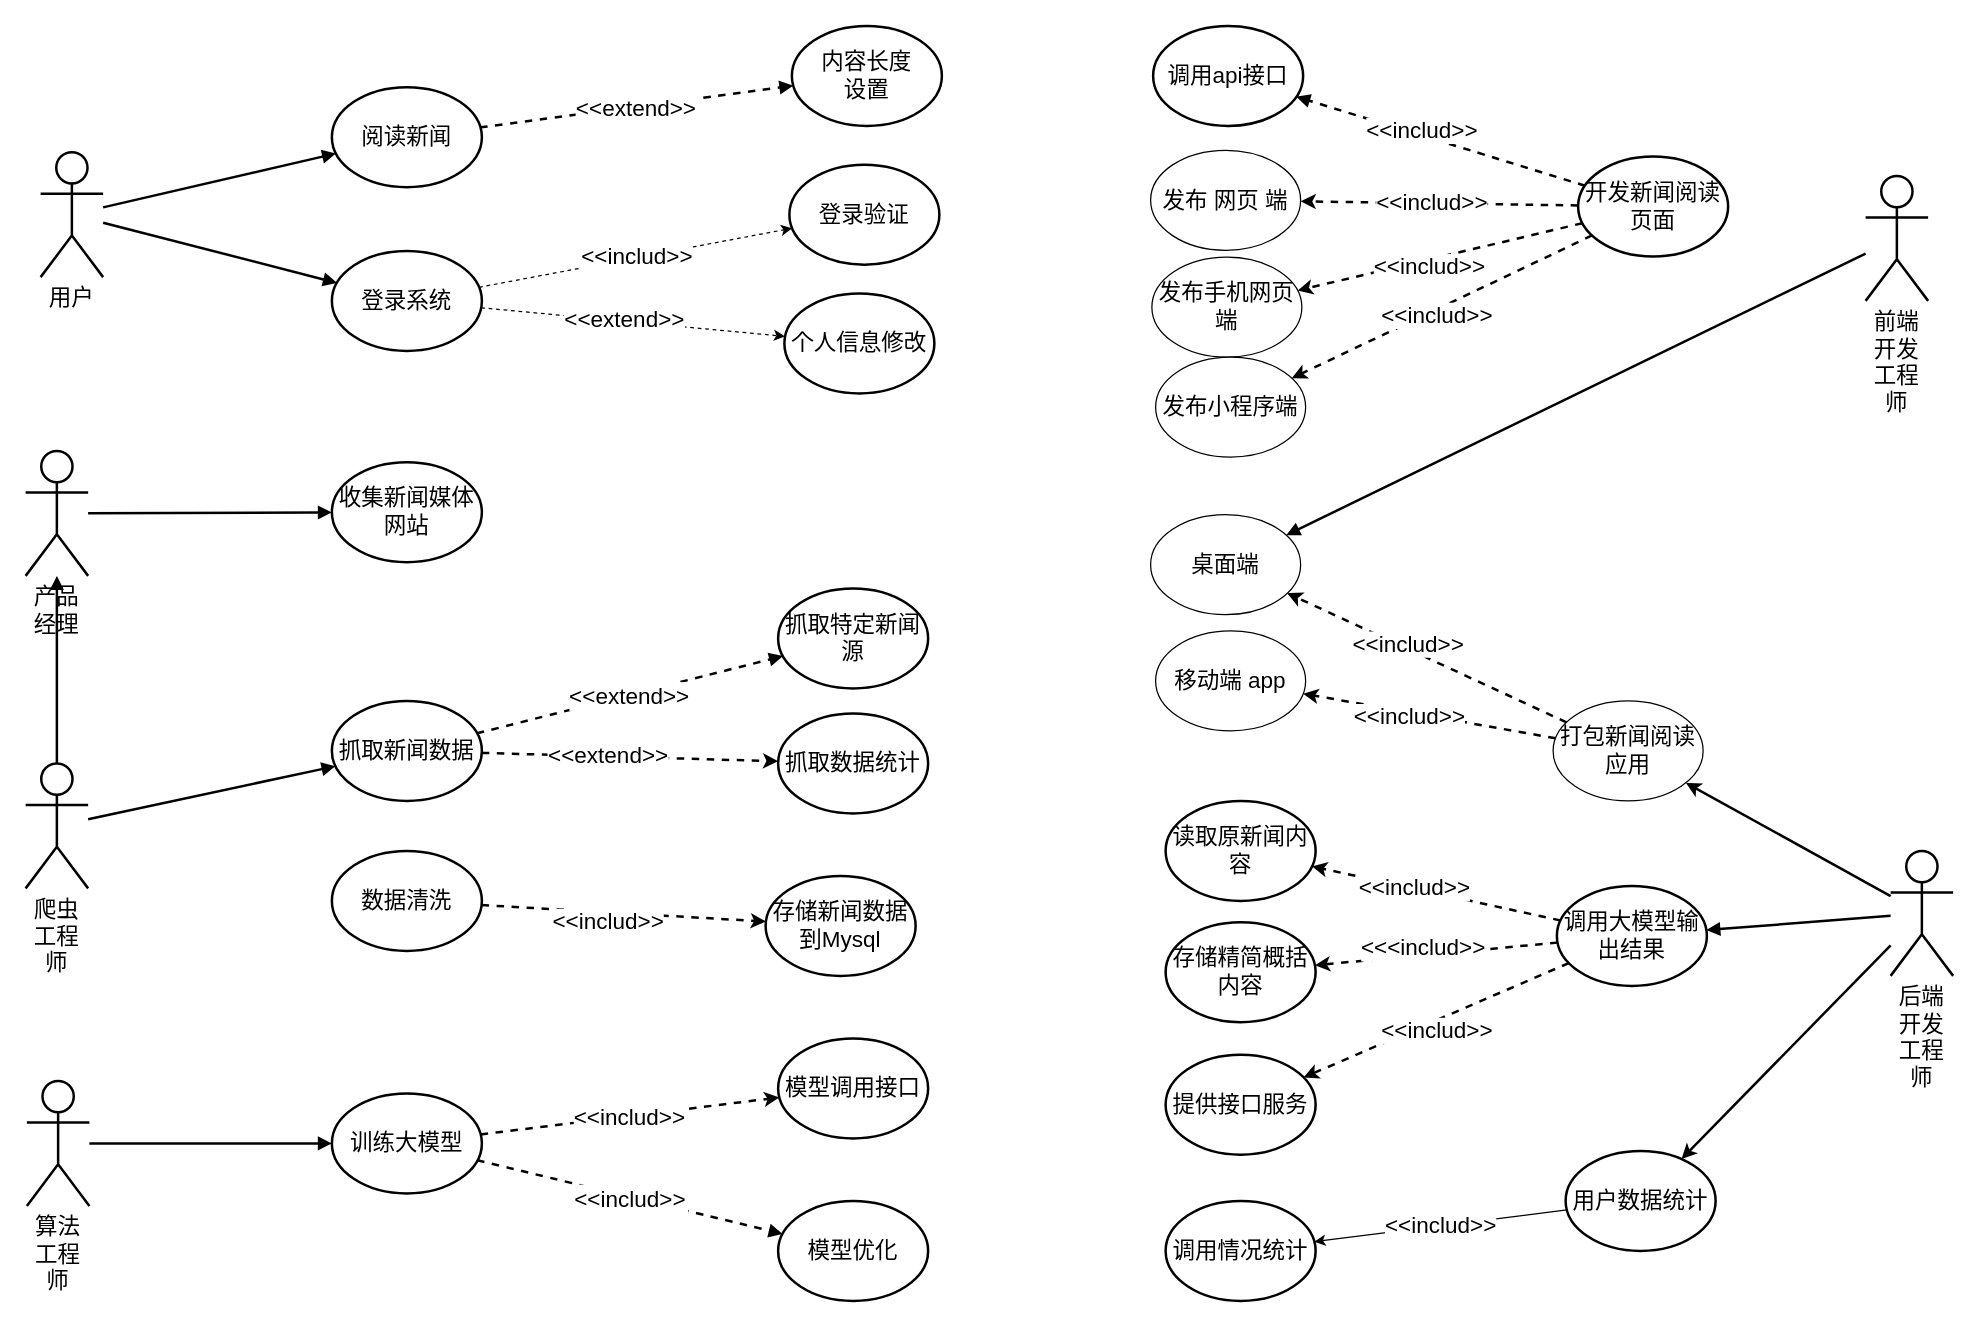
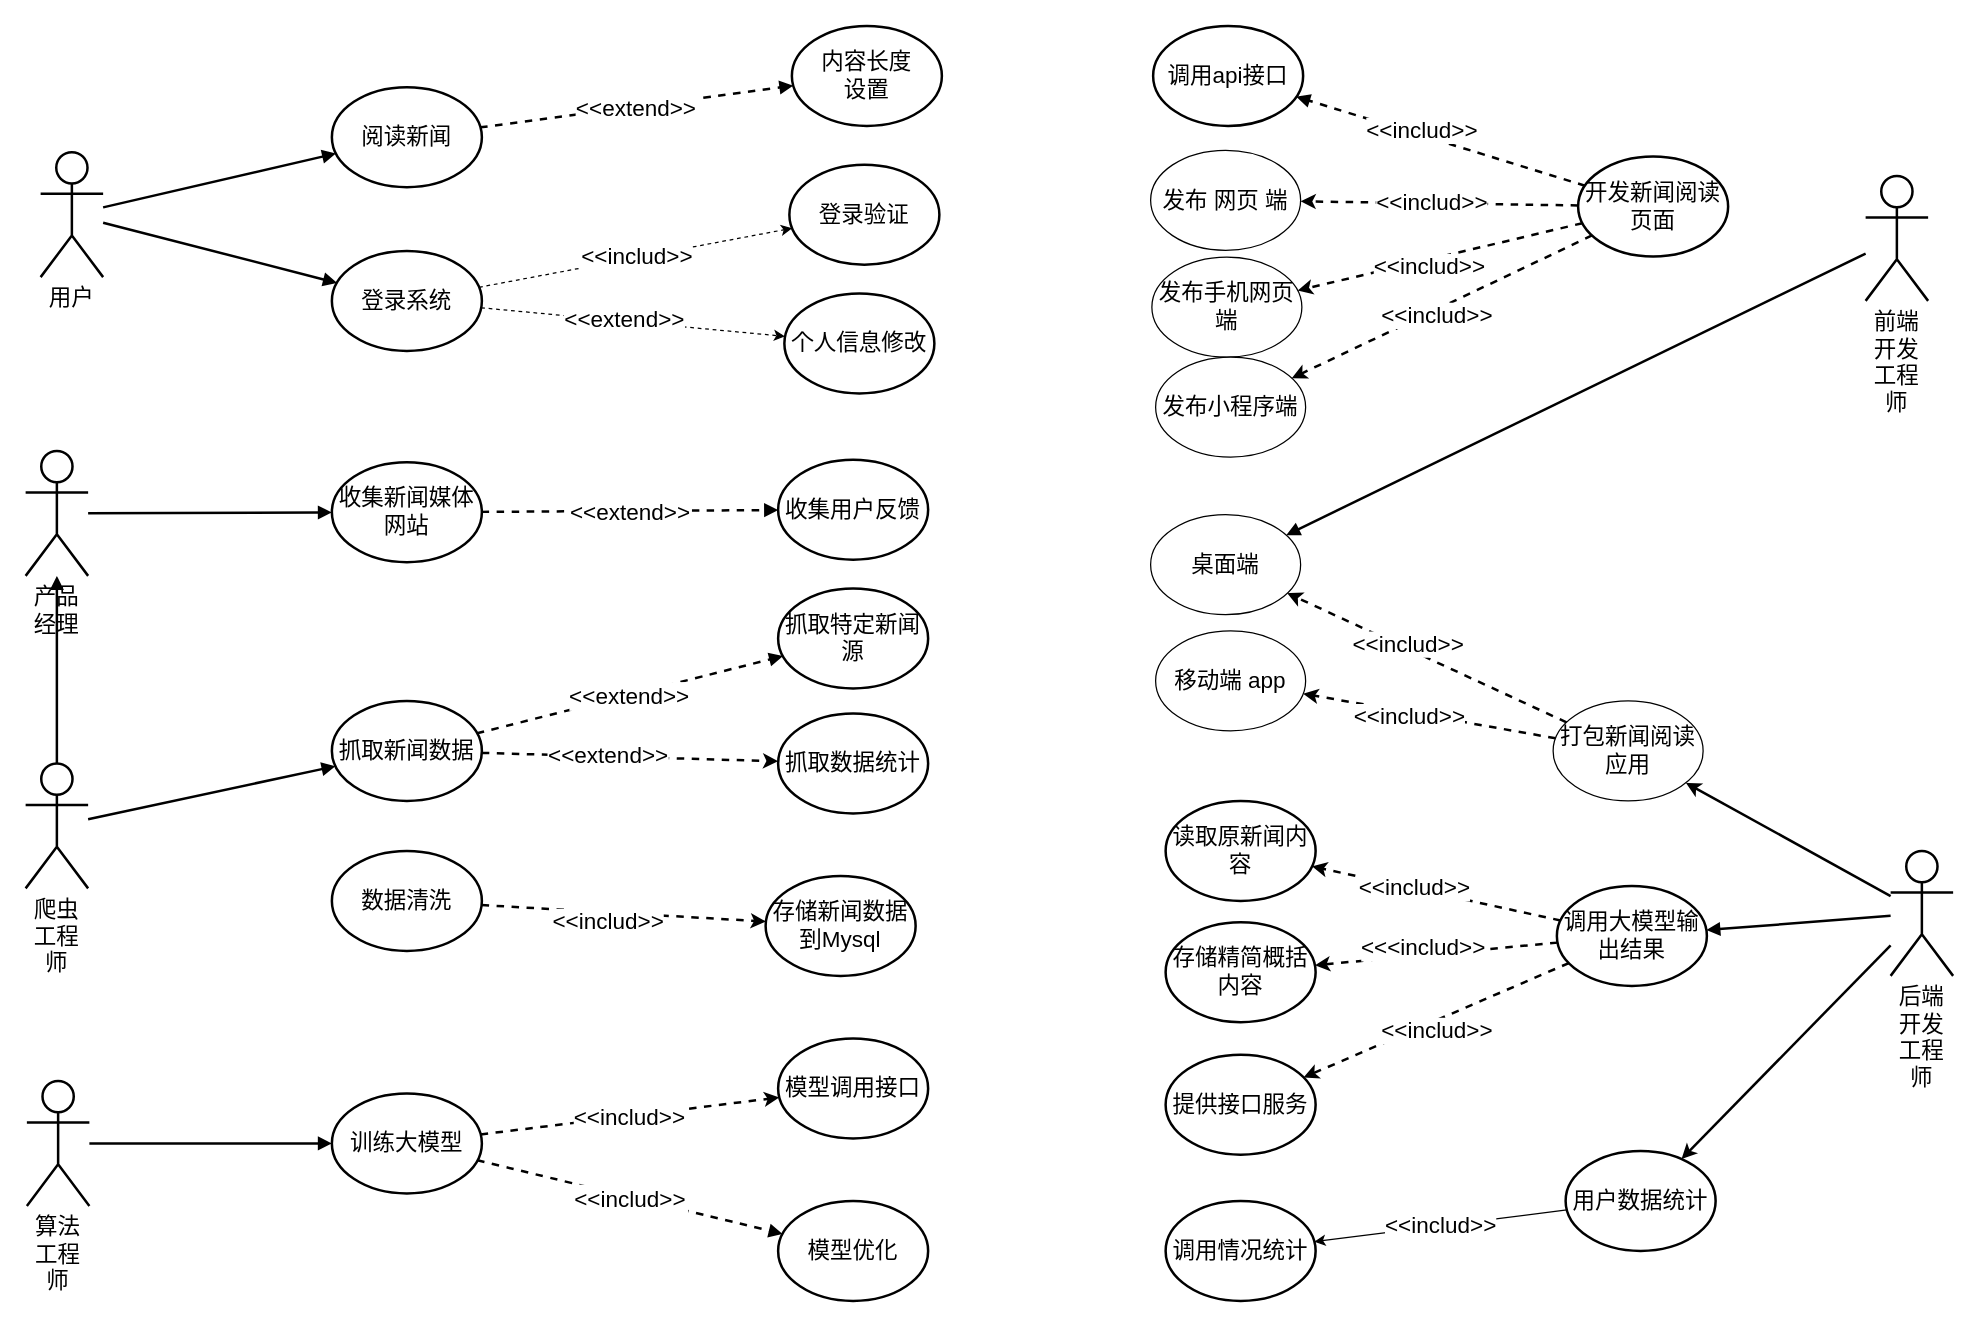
node "收集用户反馈": added
edge "收集新闻媒体网站" -> "收集用户反馈": added, label "<<extend>>"
